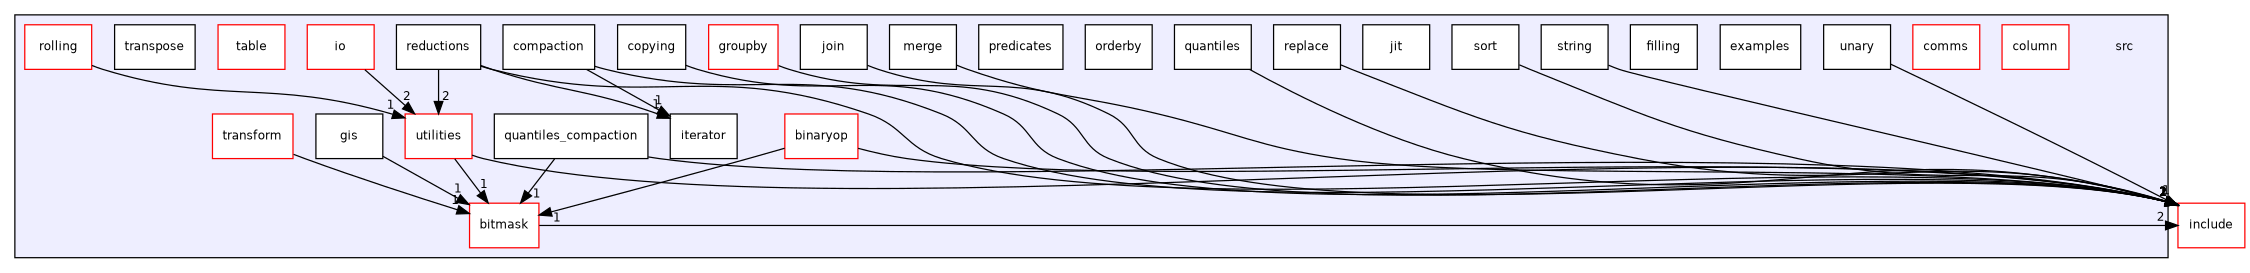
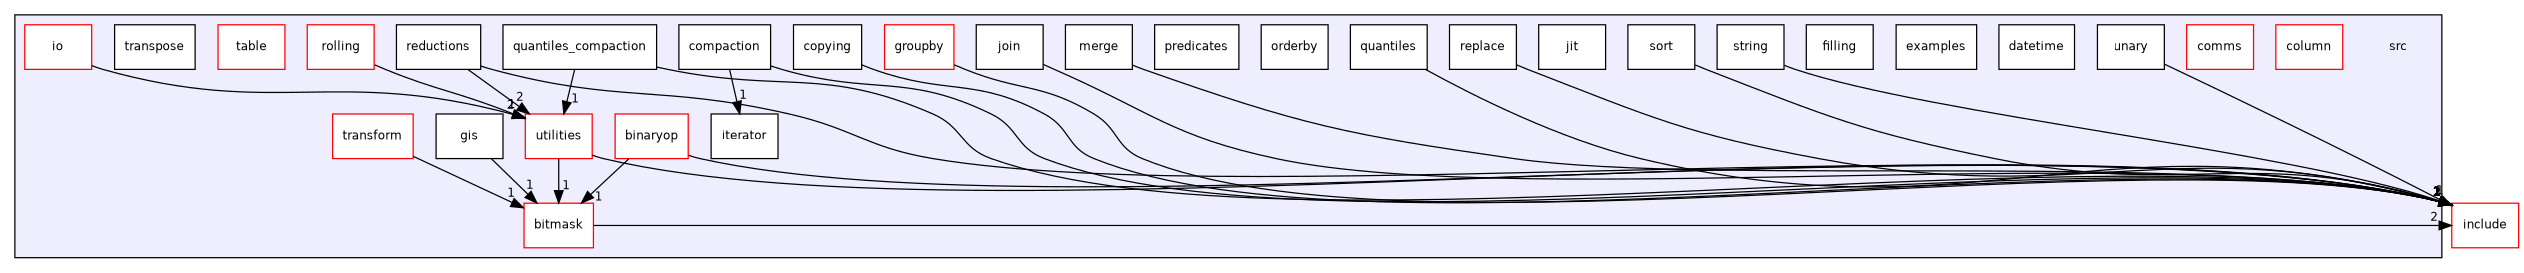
node "datetime": added
edge "reductions" -> "iterator": removed
edge "quantiles_compaction" -> "bitmask": now "quantiles_compaction" -> "utilities"
